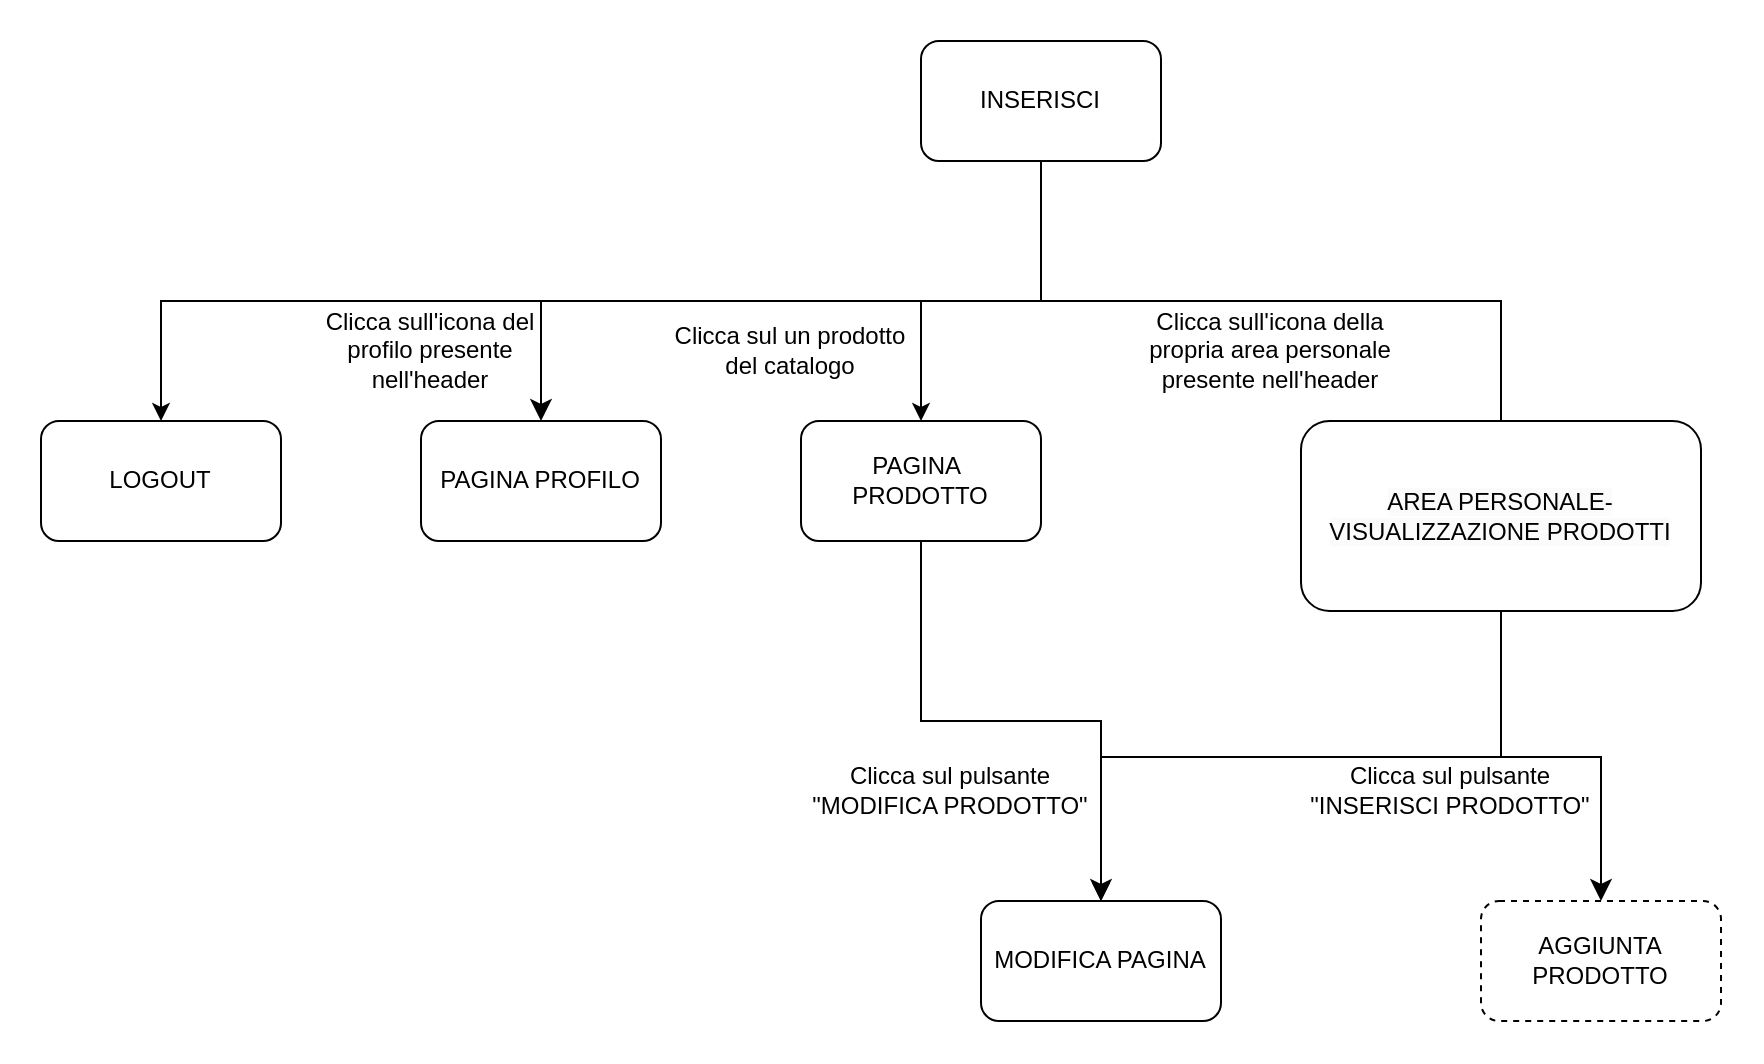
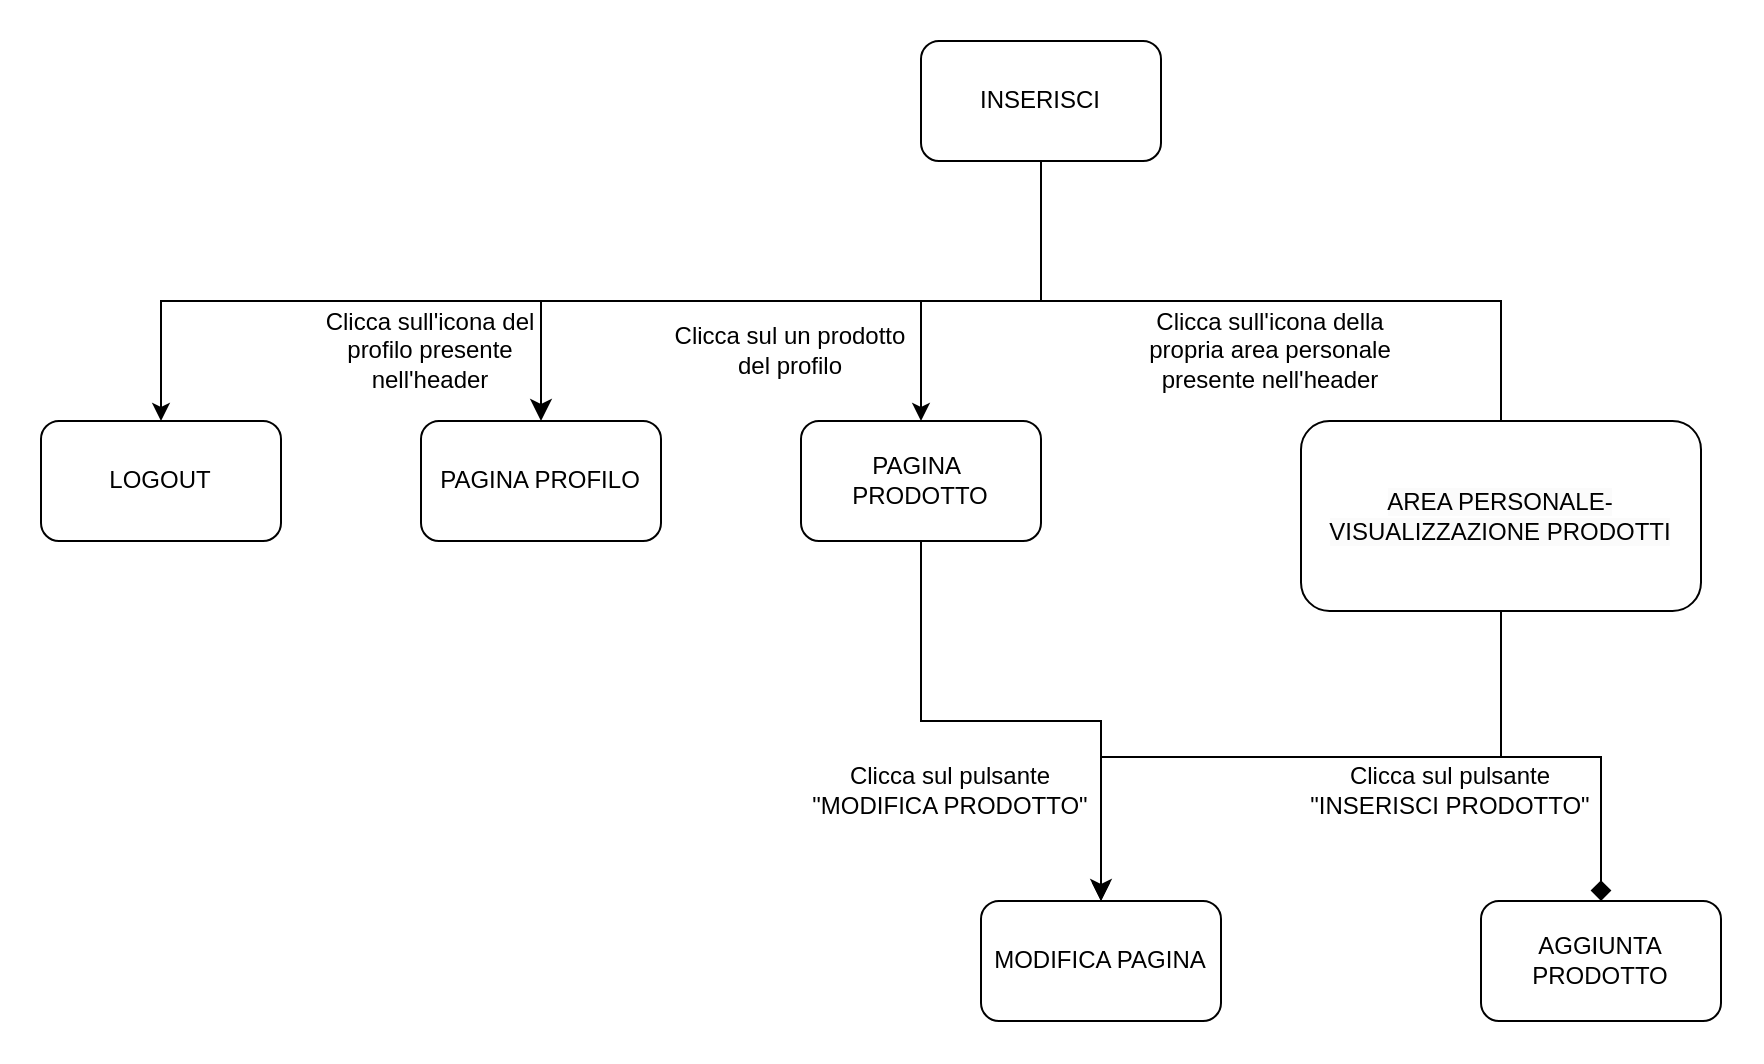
node "Clicca sul un prodotto del catalogo": label "Clicca sul un prodotto del catalogo" -> "Clicca sul un prodotto del profilo"
edge "AREA PERSONALE-VISUALIZZAZIONE PRODOTTI" -> "AGGIUNTA PRODOTTO": arrowhead classic -> diamond
node "AGGIUNTA PRODOTTO": style dashed -> solid
